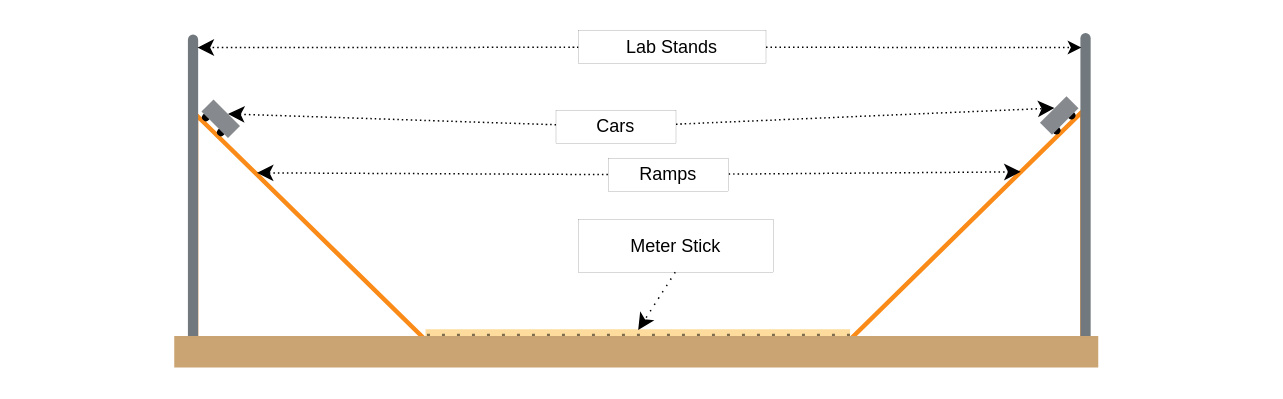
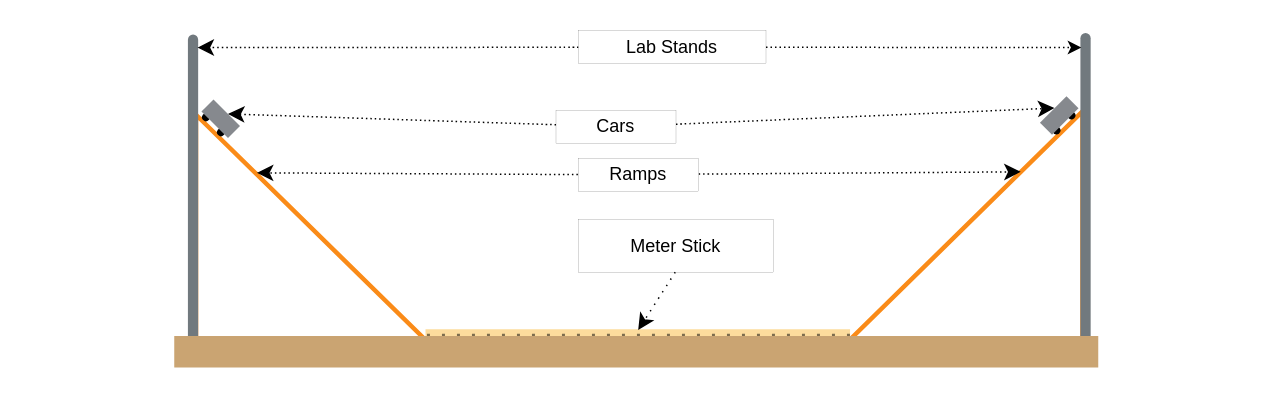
node "Ramps": moved (668, 175) -> (638, 175)
